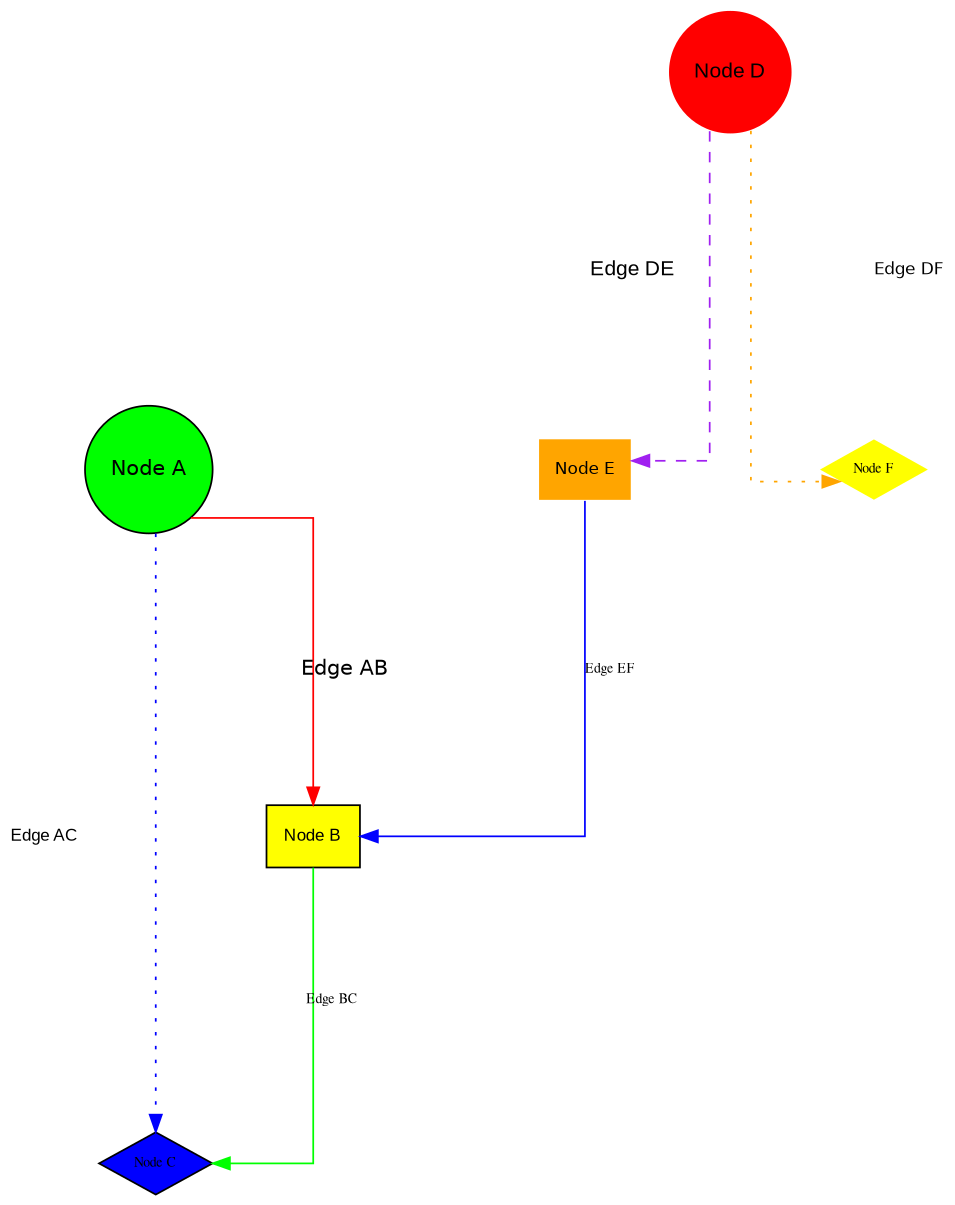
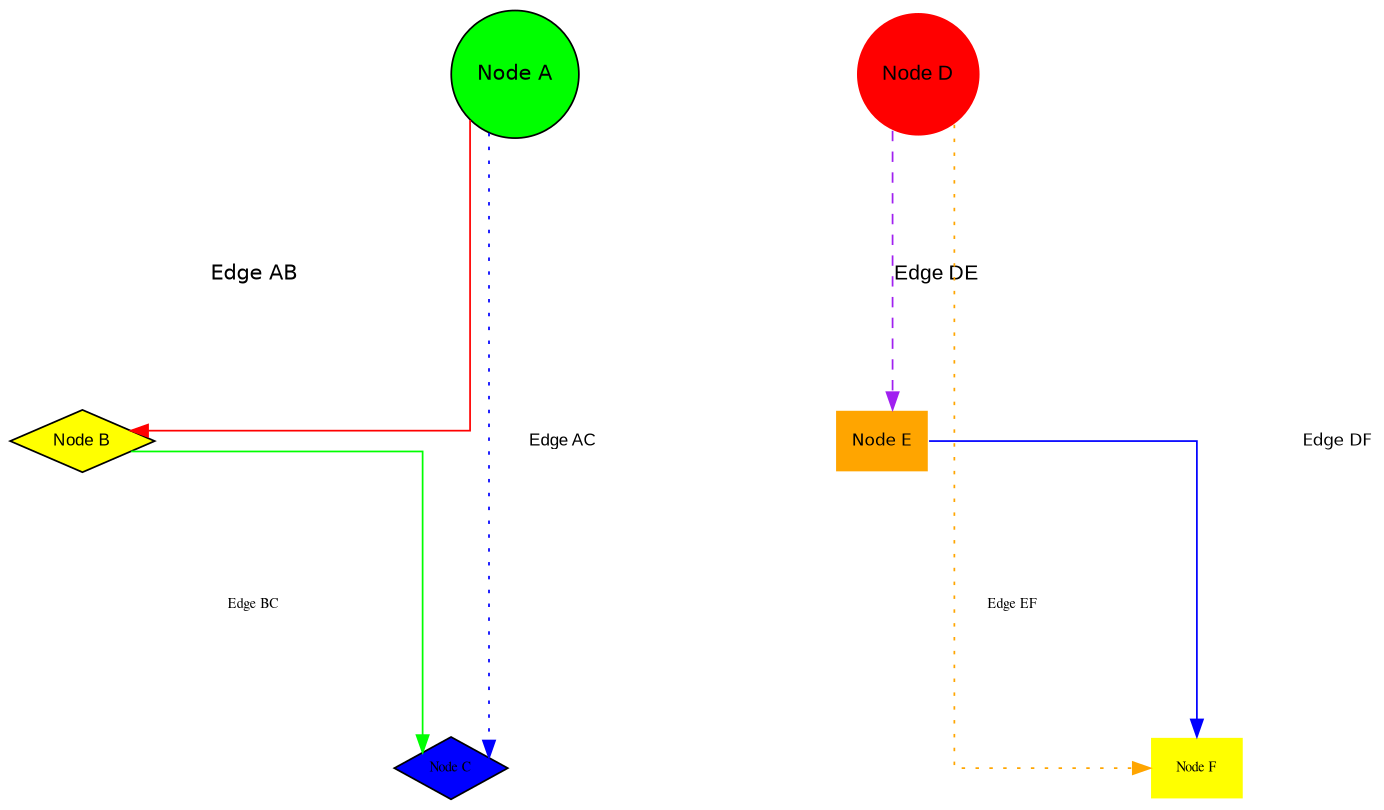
node "Node F": shape diamond -> box
edge "Node E" -> "Node B": now "Node E" -> "Node F"
node "Node B": shape box -> diamond
